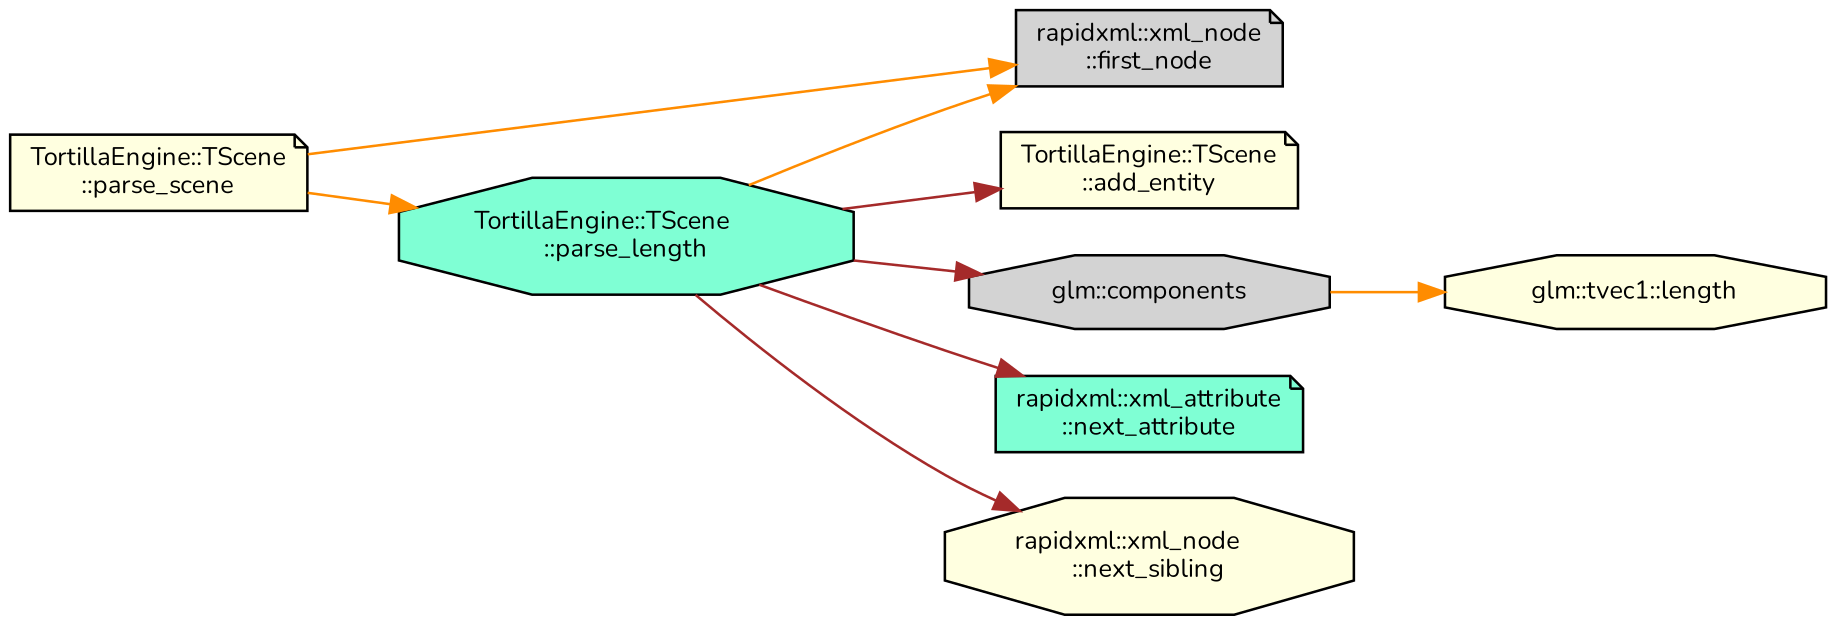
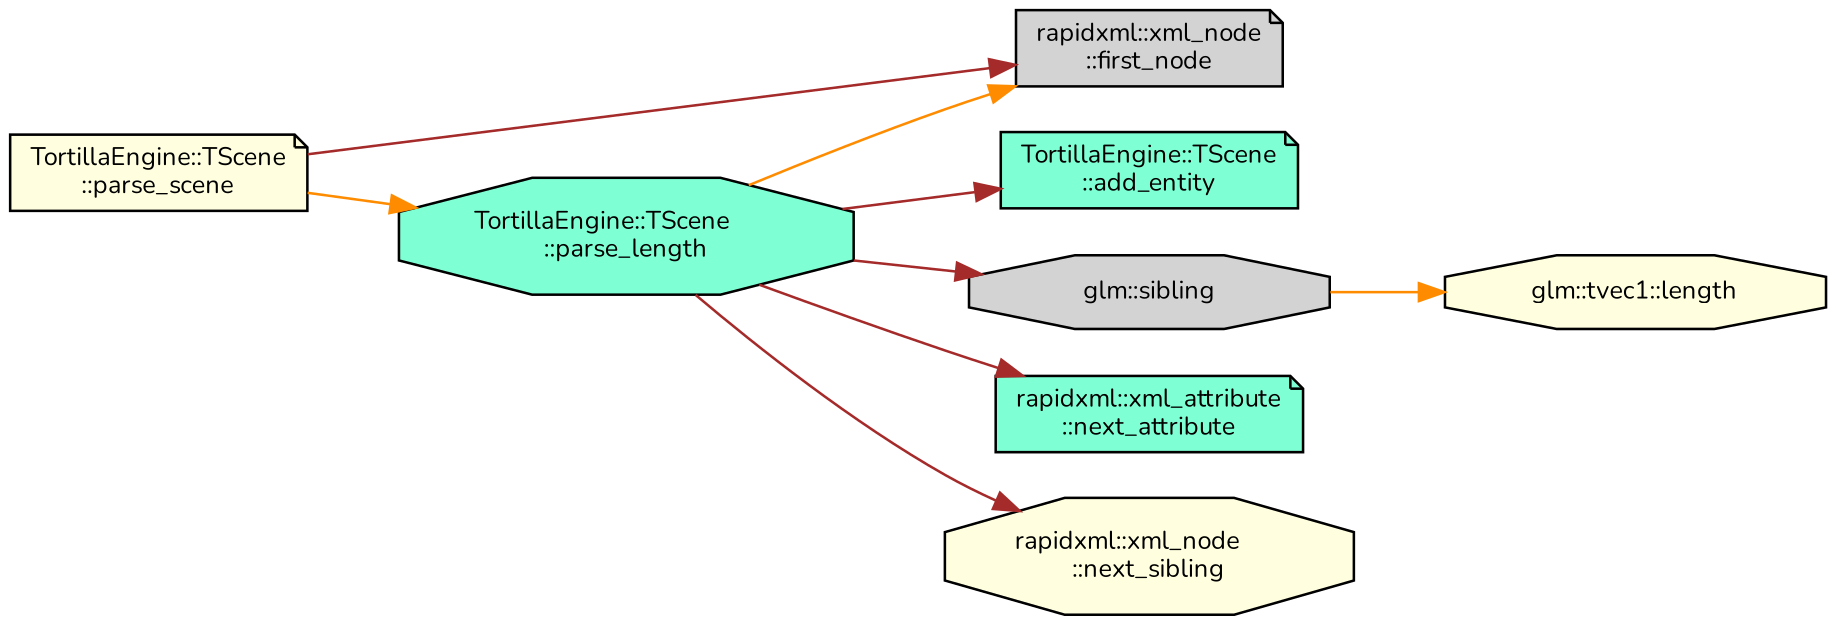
edge "TortillaEngine::TScene ::parse_scene" -> "rapidxml::xml_node ::first_node": color darkorange -> brown
node "TortillaEngine::TScene ::add_entity": fillcolor lightyellow -> aquamarine
node "glm::components": label "glm::components" -> "glm::sibling"
